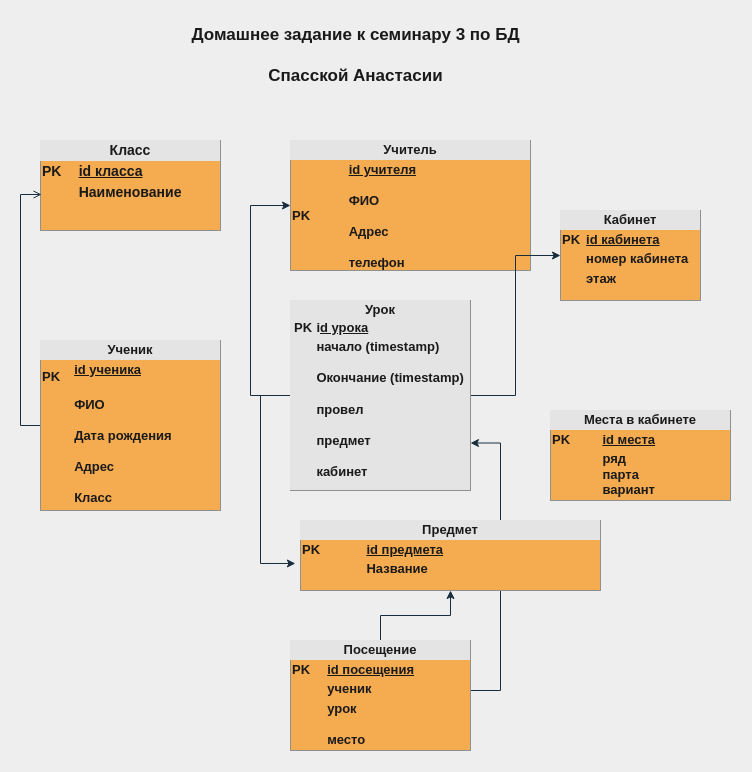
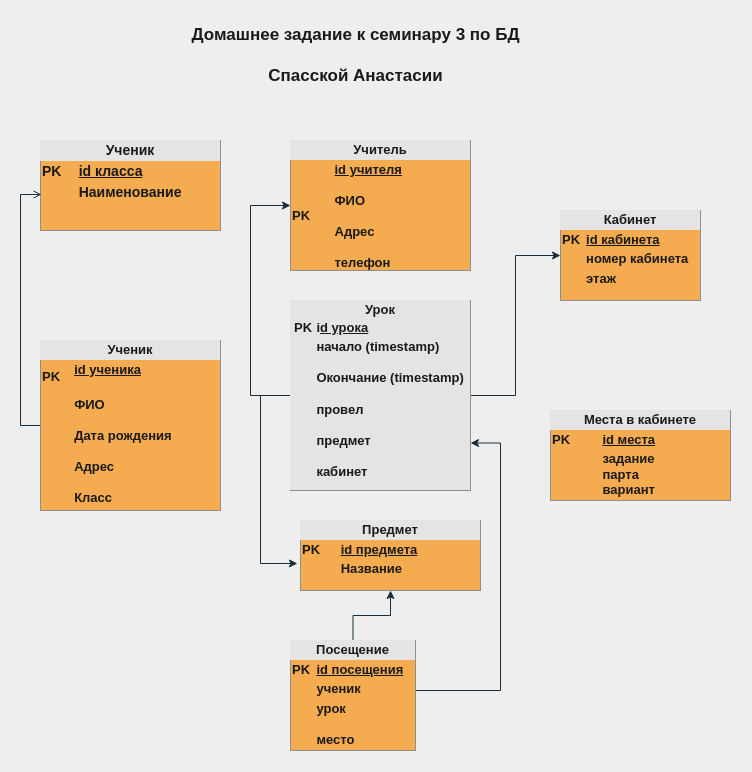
node "Класс PK id класса Наименование": label "Класс PK id класса Наименование" -> "Ученик PK id класса Наименование"
node "Учитель PK id учителя ФИО Адрес телефон": size 240x130 -> 180x130
node "Места в кабинете PK id места ряд парта вариант": label "Места в кабинете PK id места ряд парта вариант" -> "Места в кабинете PK id места задание парта вариант"
node "Предмет PK id предмета Название": size 300x70 -> 180x70
node "Посещение PK id посещения ученик урок место": size 180x110 -> 125x110
